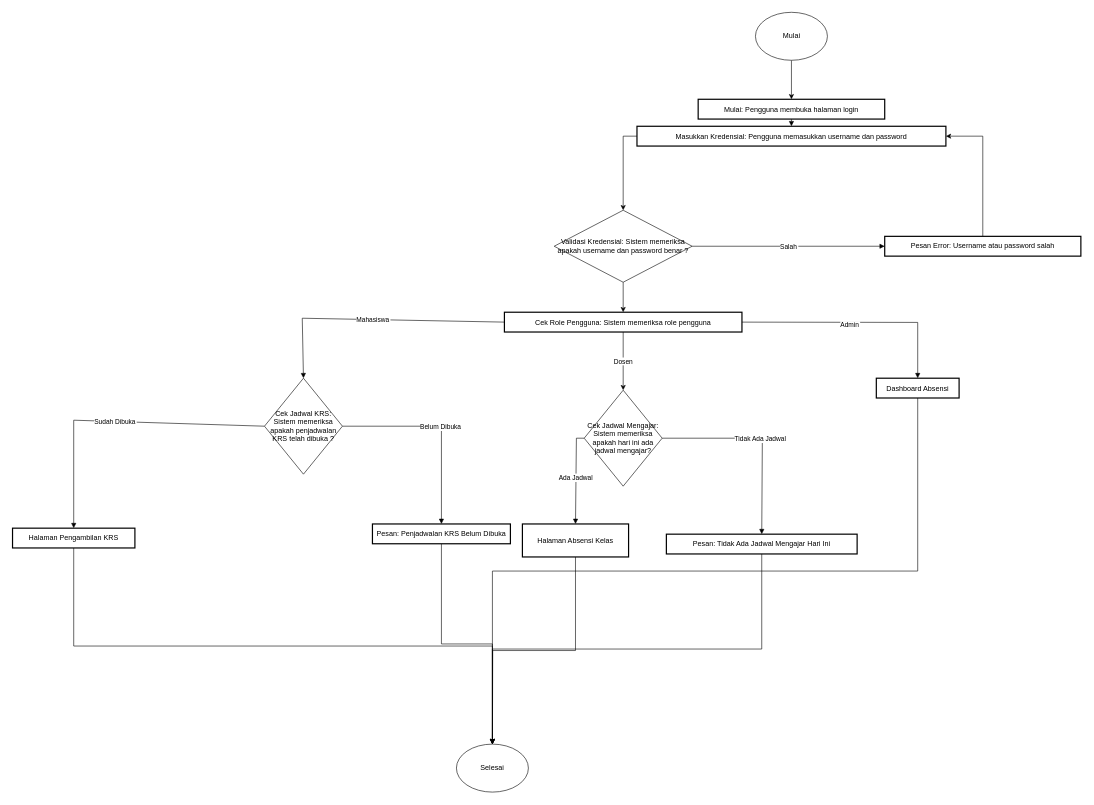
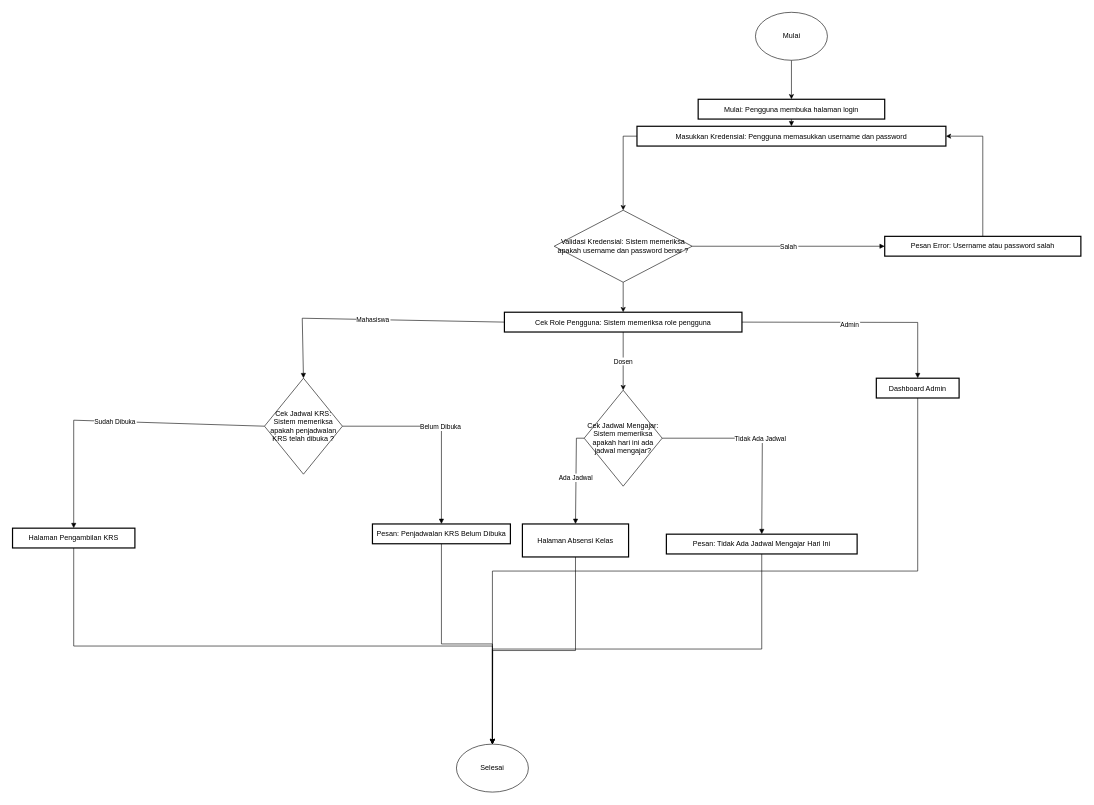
node "Dashboard Absensi": label "Dashboard Absensi" -> "Dashboard Admin"
